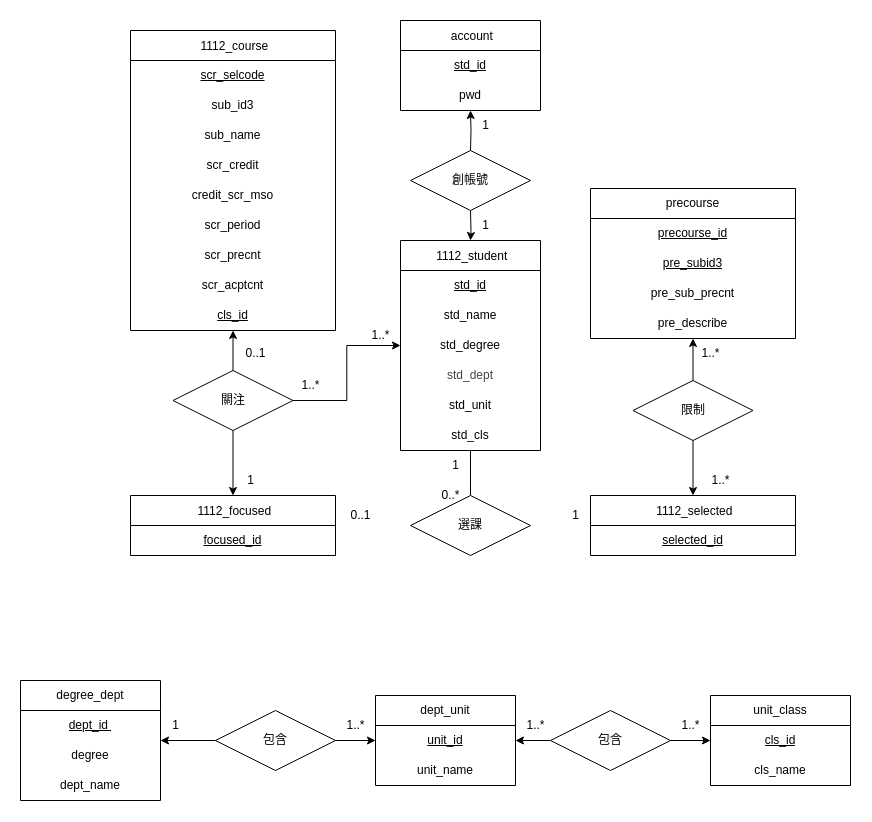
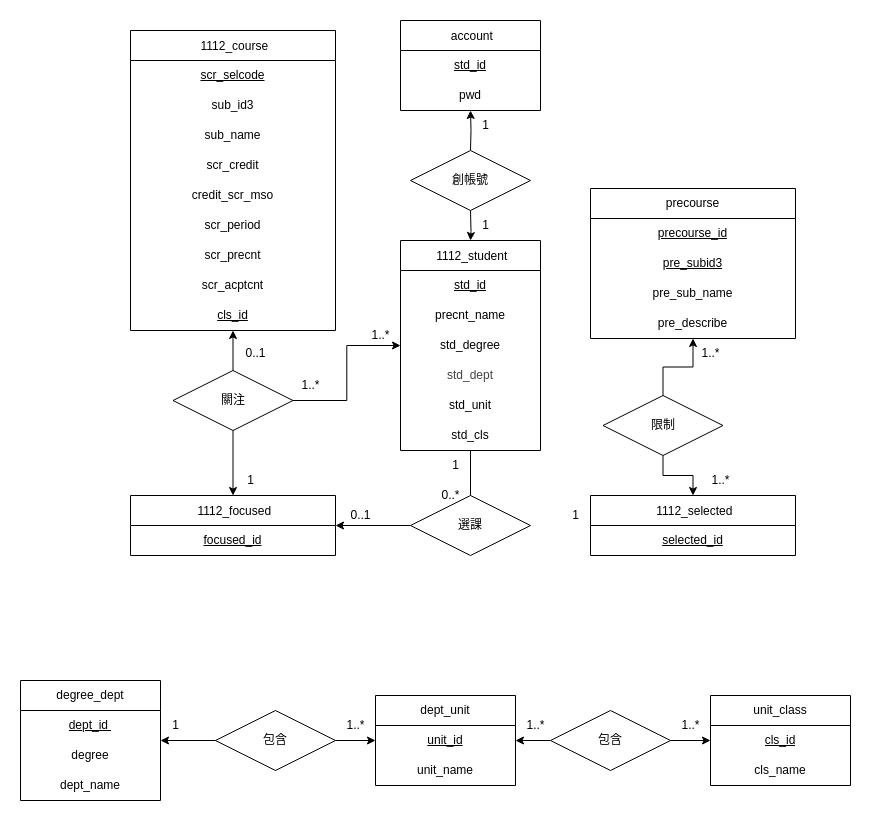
node "pre_sub_precnt": label "pre_sub_precnt" -> "pre_sub_name"
node "std_name": label "std_name" -> "precnt_name"
node "限制": moved (693, 411) -> (663, 426)
edge "選課" -> "1112_focused": added
